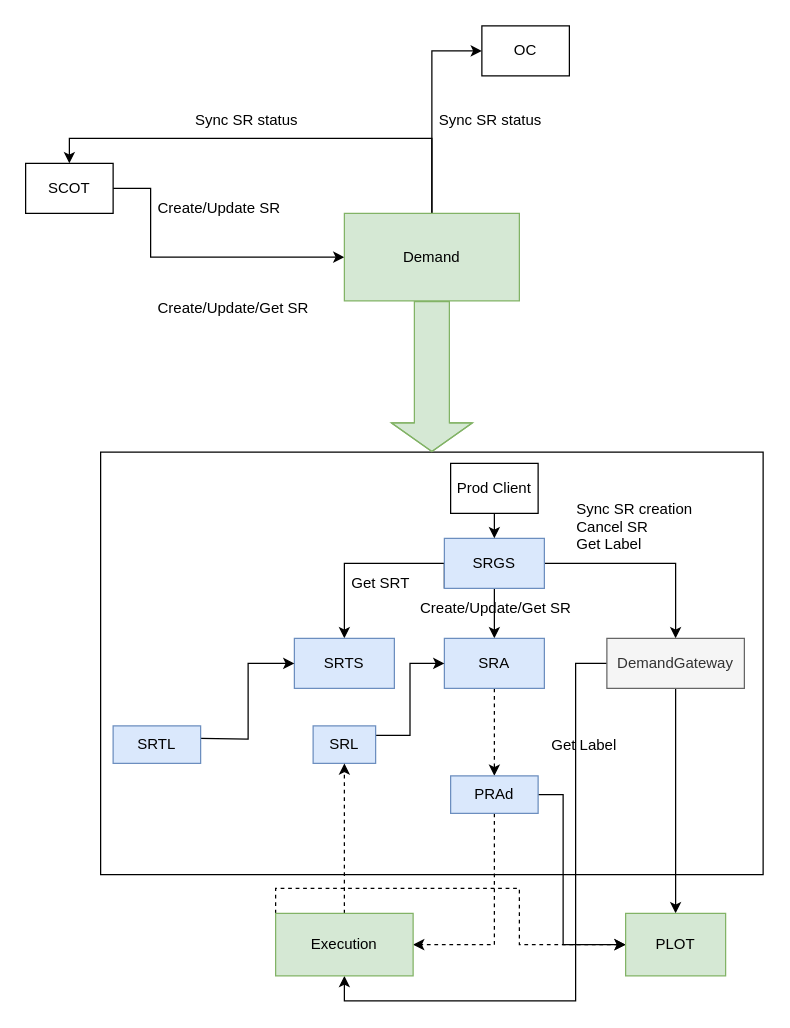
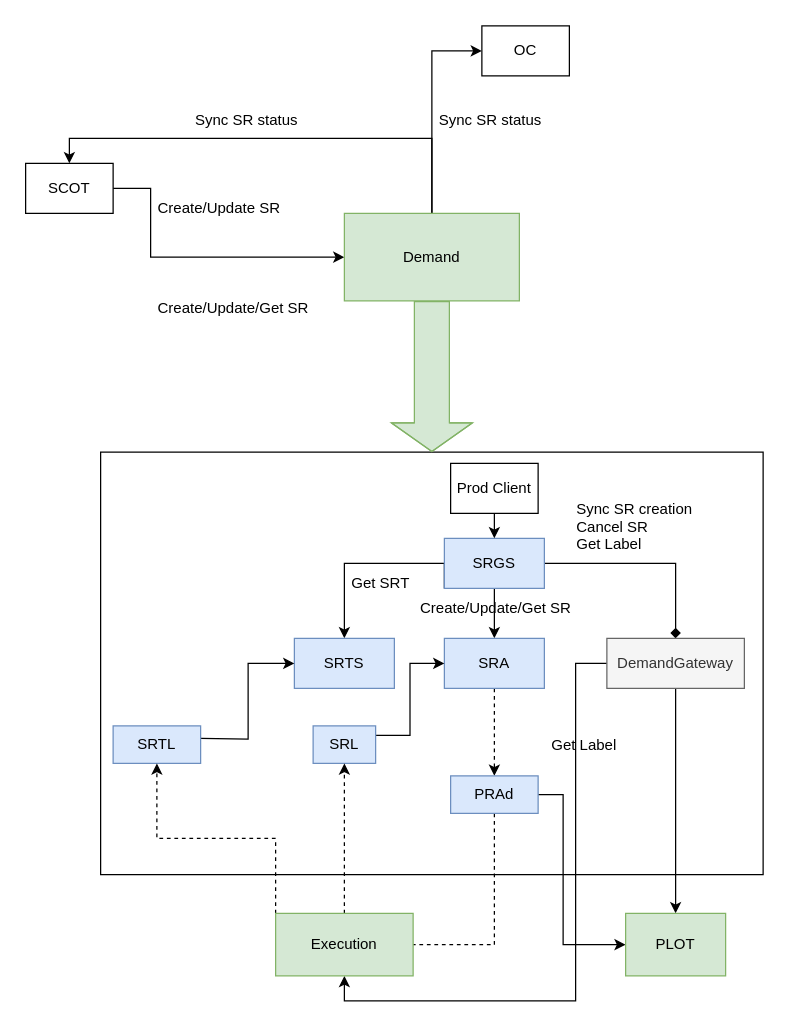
edge "SRGS" -> "DemandGateway": arrowhead classic -> diamond
edge "Execution" -> "PLOT": now "Execution" -> "SRTL"
edge "PRAd" -> "Execution": arrowhead classic -> none
